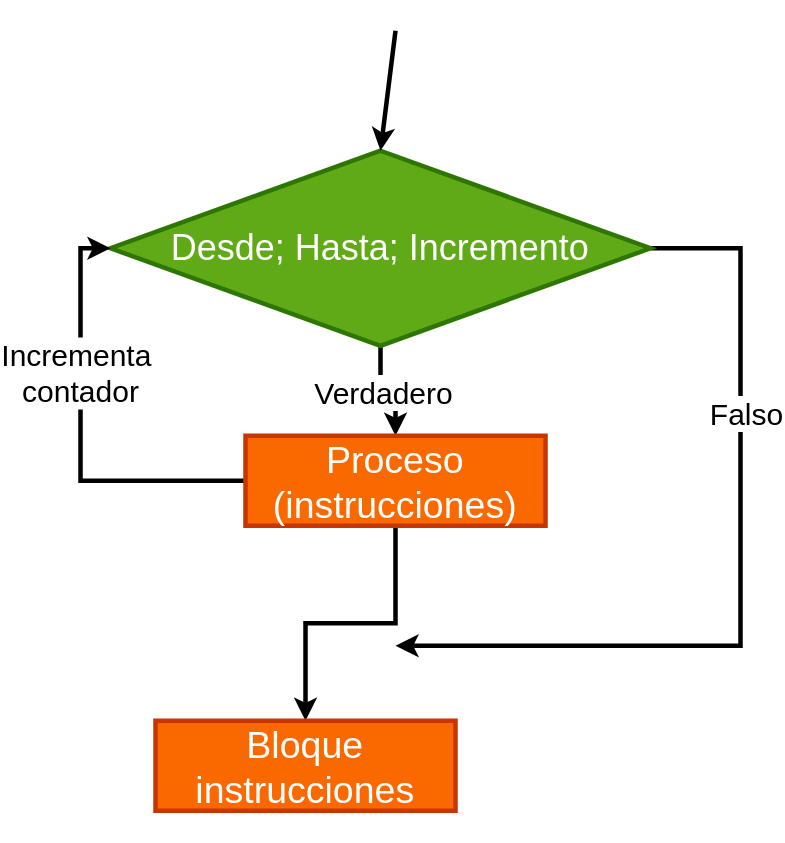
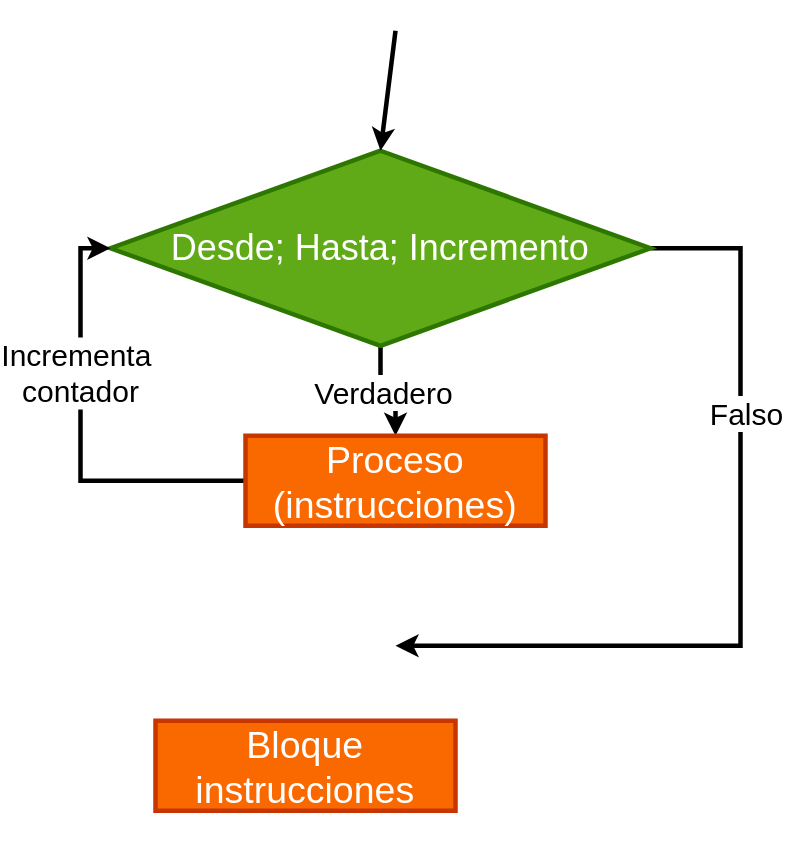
edge "Proceso (instrucciones)" -> "Bloque instrucciones": removed
